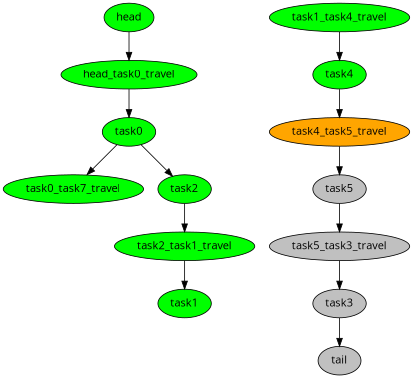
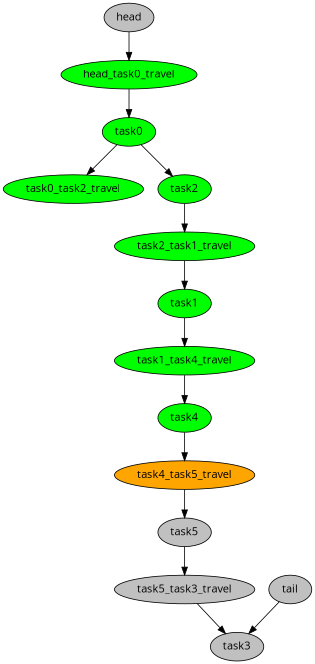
node "head": fillcolor green -> gray
node "task0_task7_travel": label "task0_task7_travel" -> "task0_task2_travel"
edge "task1" -> "task1_task4_travel": added
edge "task3" -> "tail": reversed
